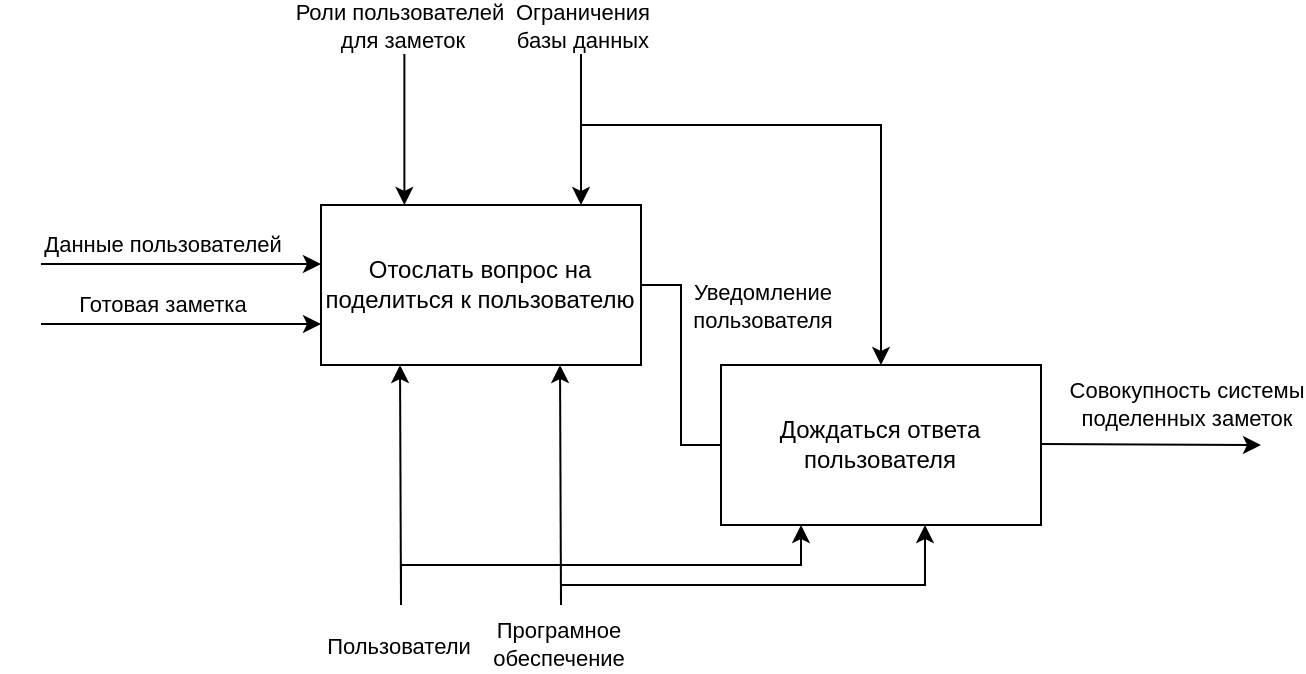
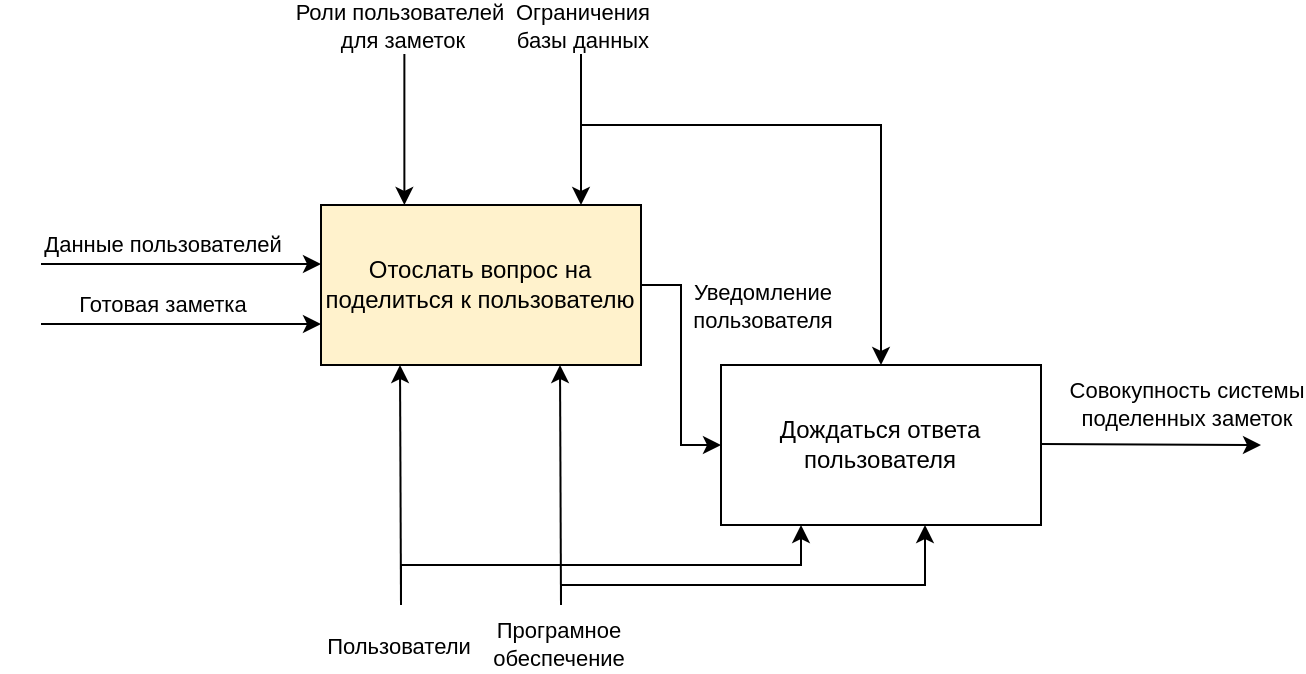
node "Отослать вопрос на поделиться к пользователю": fillcolor #ffffff -> #fff2cc
edge "Отослать вопрос на поделиться к пользователю" -- "Дождаться ответа пользователя": arrowhead none -> classic
